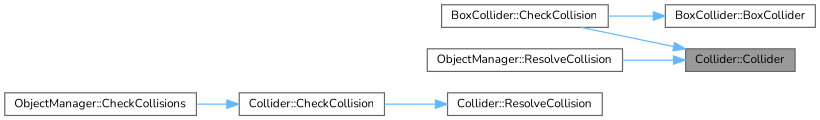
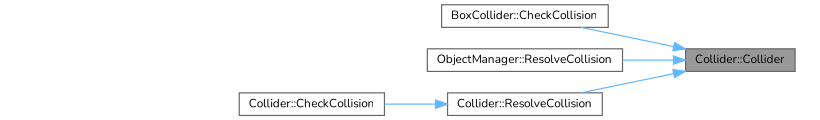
node "BoxCollider::BoxCollider": removed
edge "Collider::ResolveCollision" -> "Collider::Collider": added
node "ObjectManager::CheckCollisions": removed
